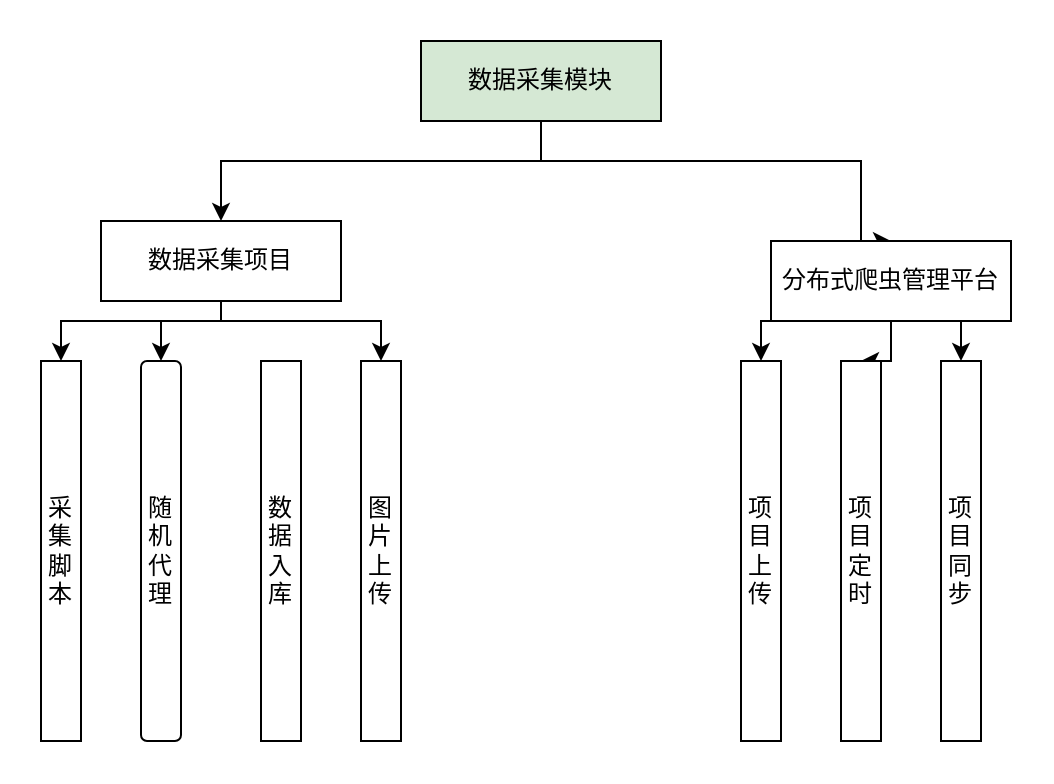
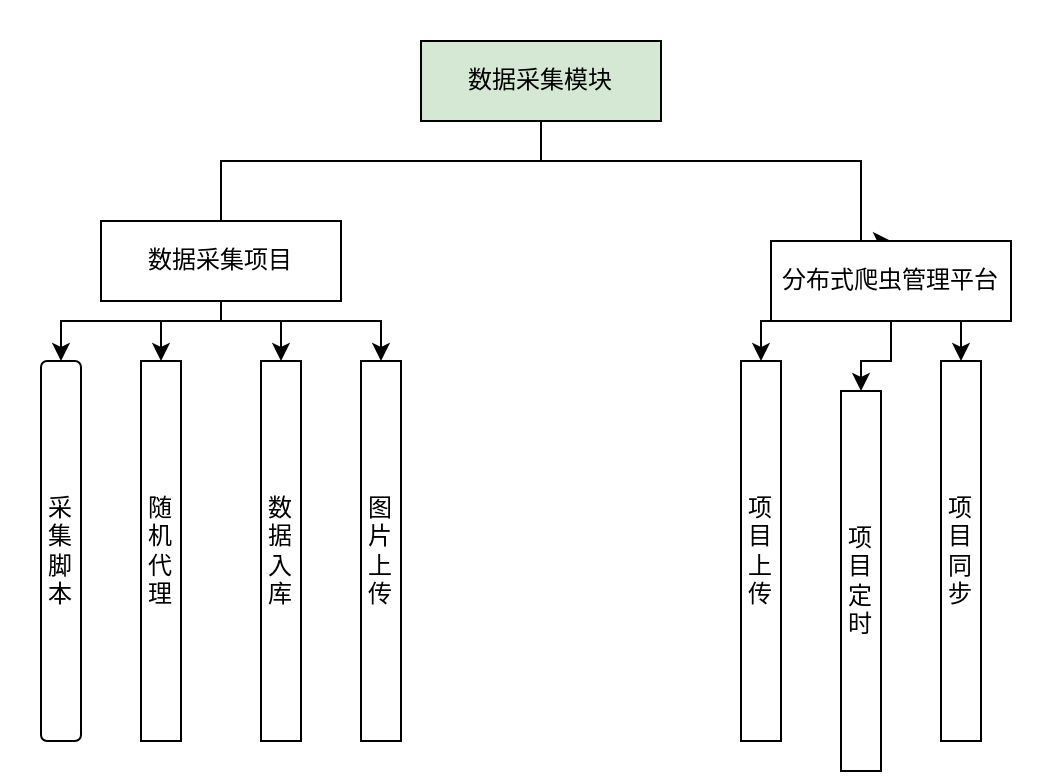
edge "数据采集模块" -> "数据采集项目": arrowhead classic -> none
edge "数据采集项目" -> "数据入库": added
node "采集脚本": shape rectangle -> rounded rectangle
node "随机代理": shape rounded rectangle -> rectangle
node "项目定时": moved (861, 551) -> (861, 581)
